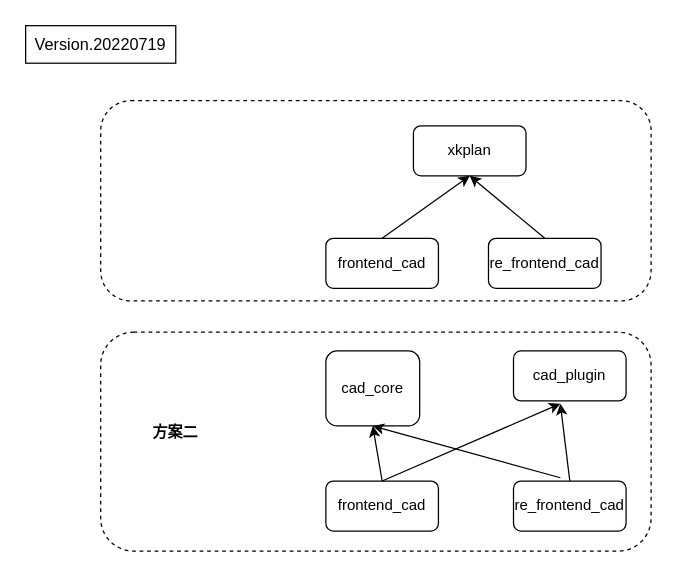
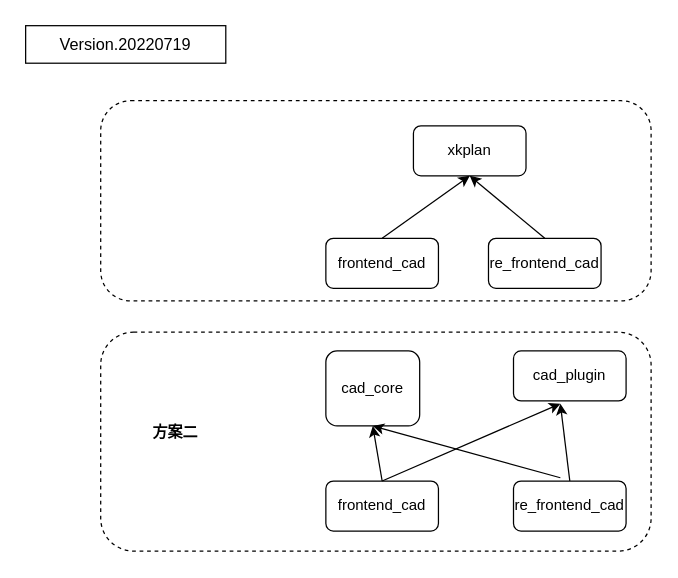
node "Version.20220719": size 150x38 -> 200x38
